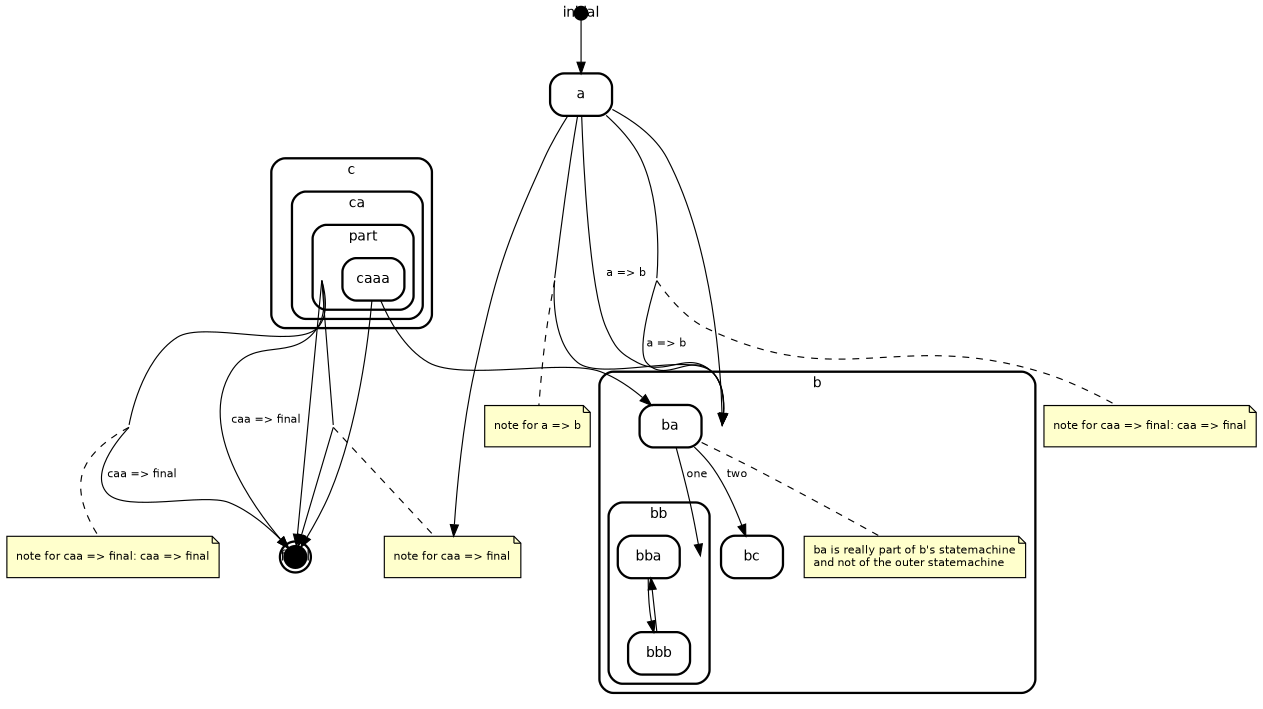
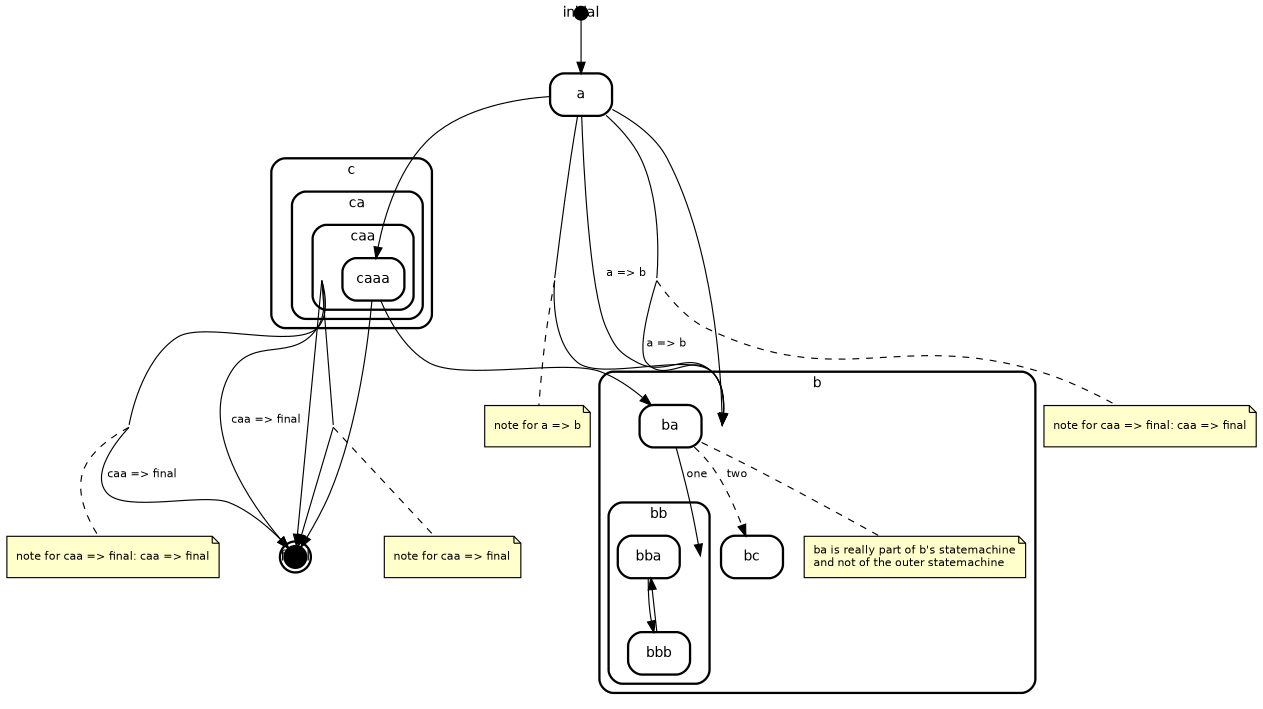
cluster "part": label "part" -> "caa"
edge "a" -- "note for caa => final": now "a" -- "caaa"
edge "ba" -- "bc": style solid -> dashed
